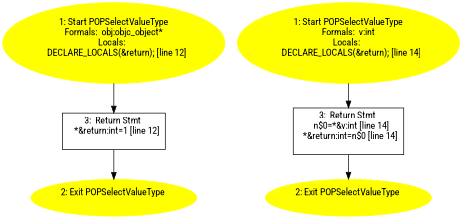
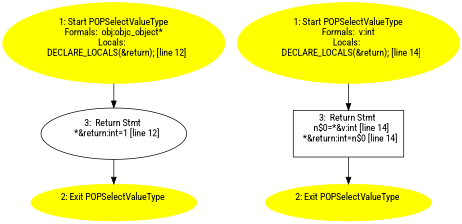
node "3:  Return Stmt *&return:int=1 [line 12]": shape box -> ellipse
